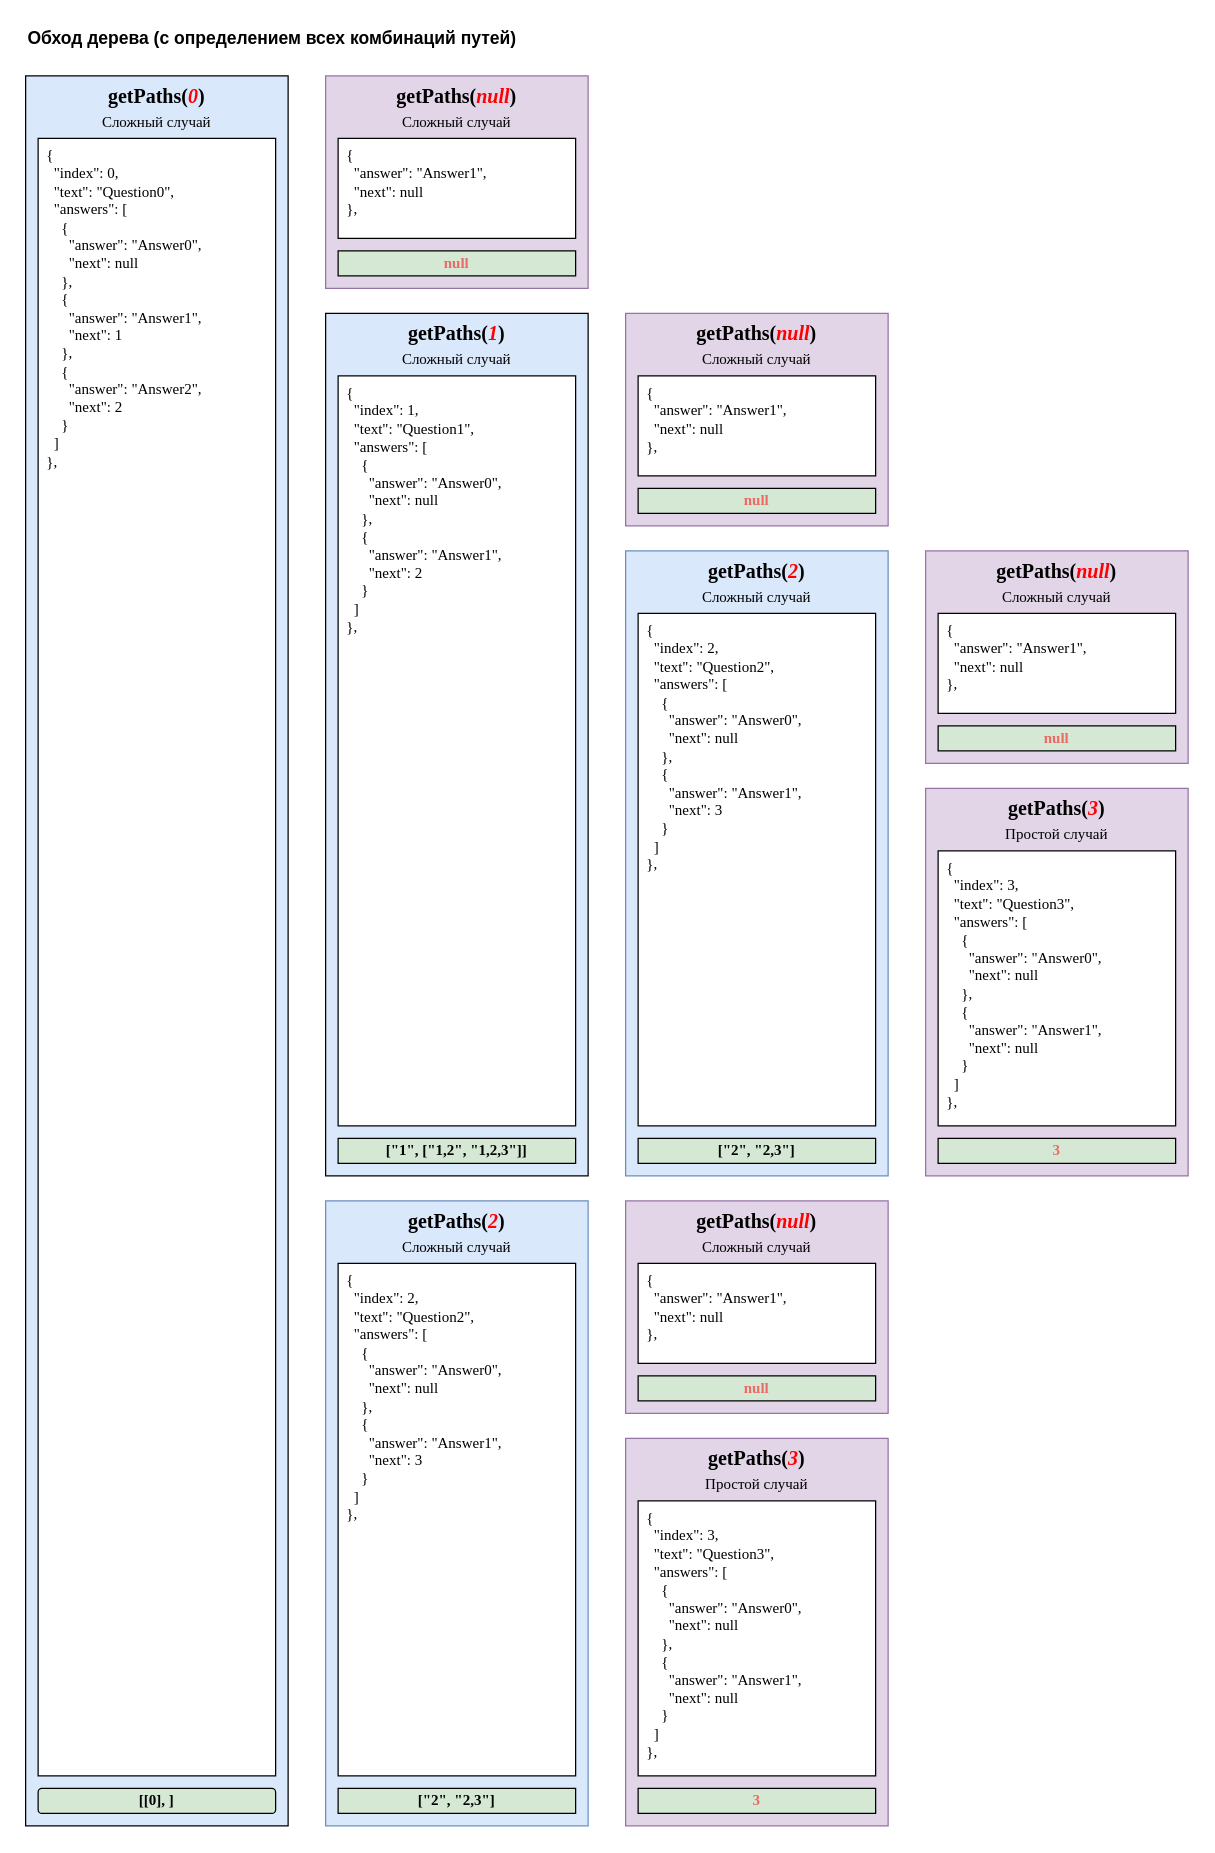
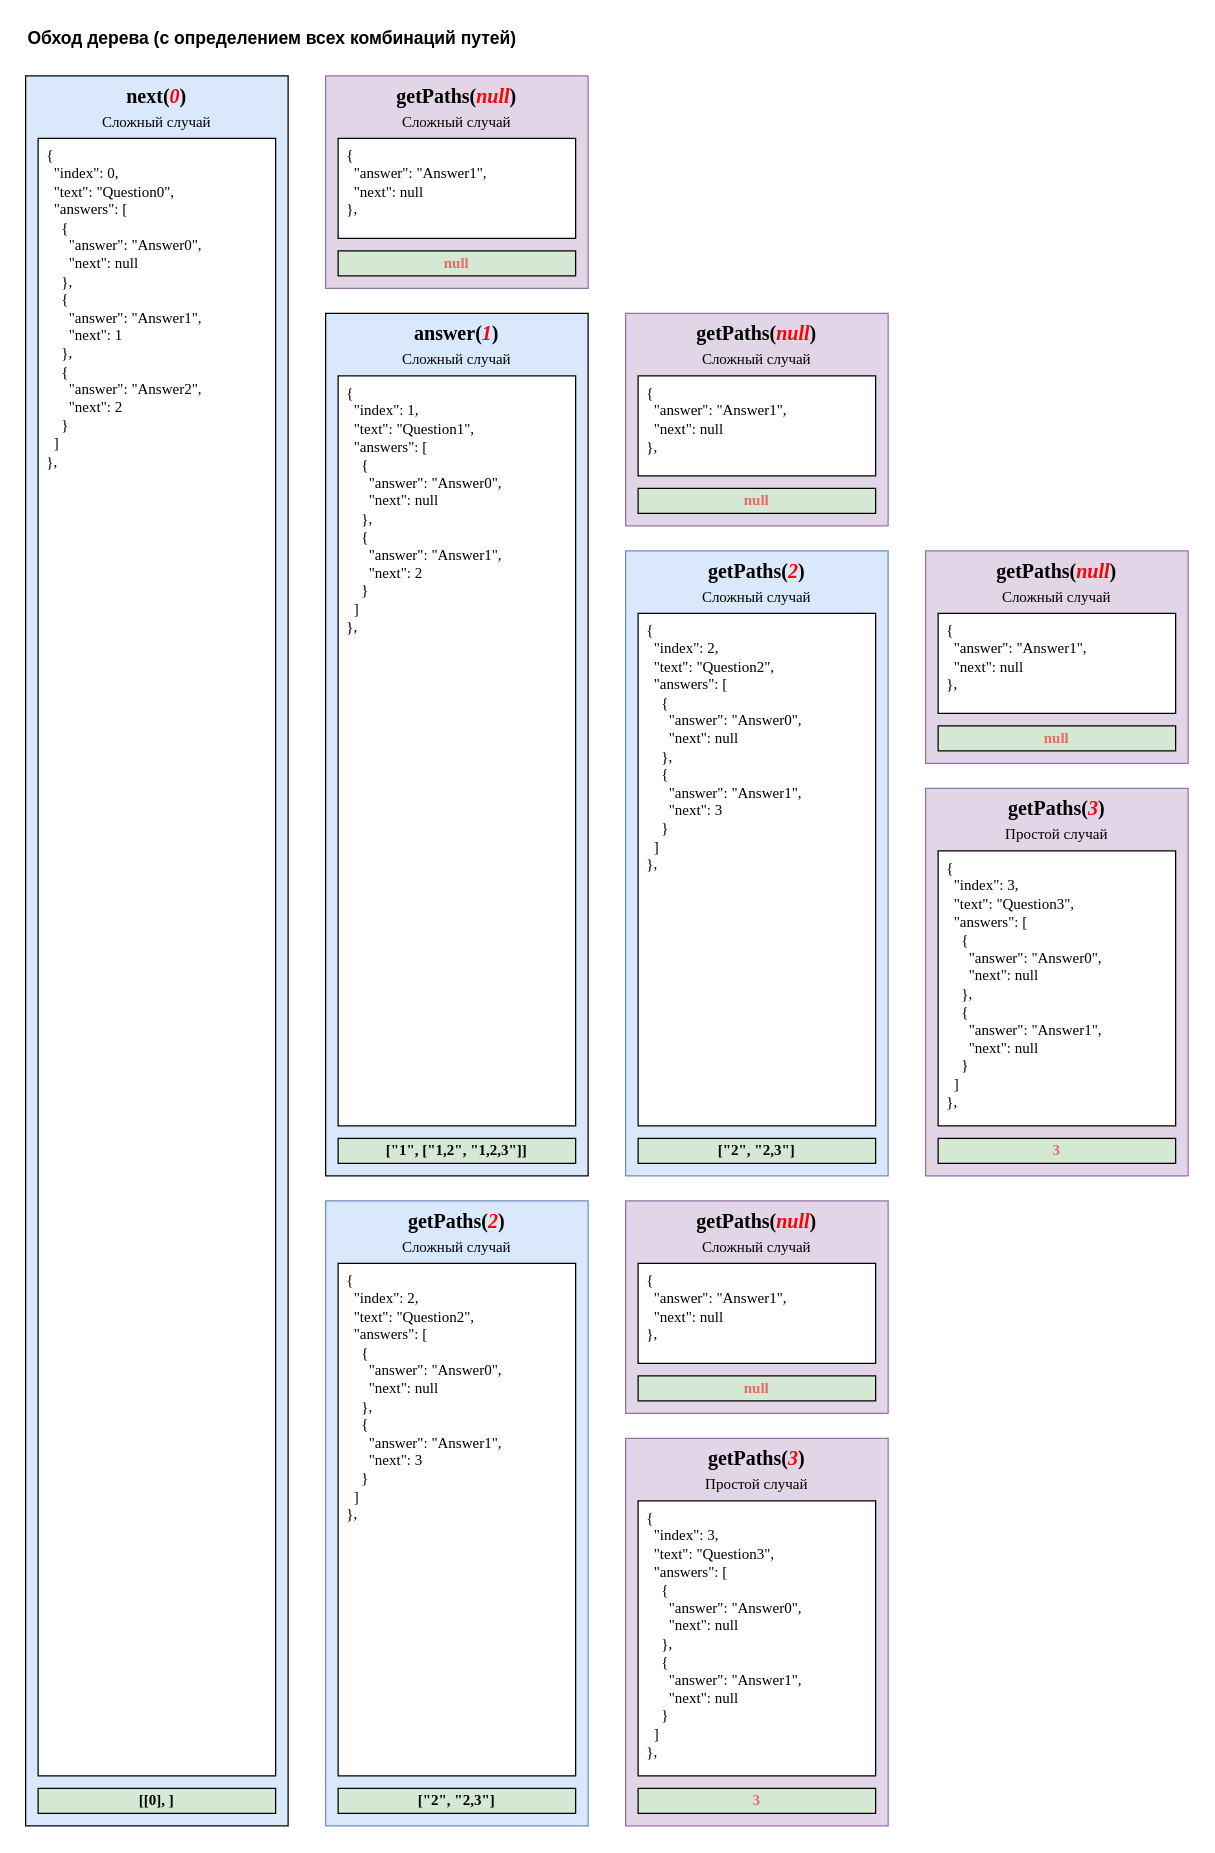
node "getPaths(0) Сложный случай": label "getPaths(0) Сложный случай" -> "next(0) Сложный случай"
node "getPaths(1) Сложный случай": label "getPaths(1) Сложный случай" -> "answer(1) Сложный случай"
node "[[0], ]": shape rounded rectangle -> rectangle
